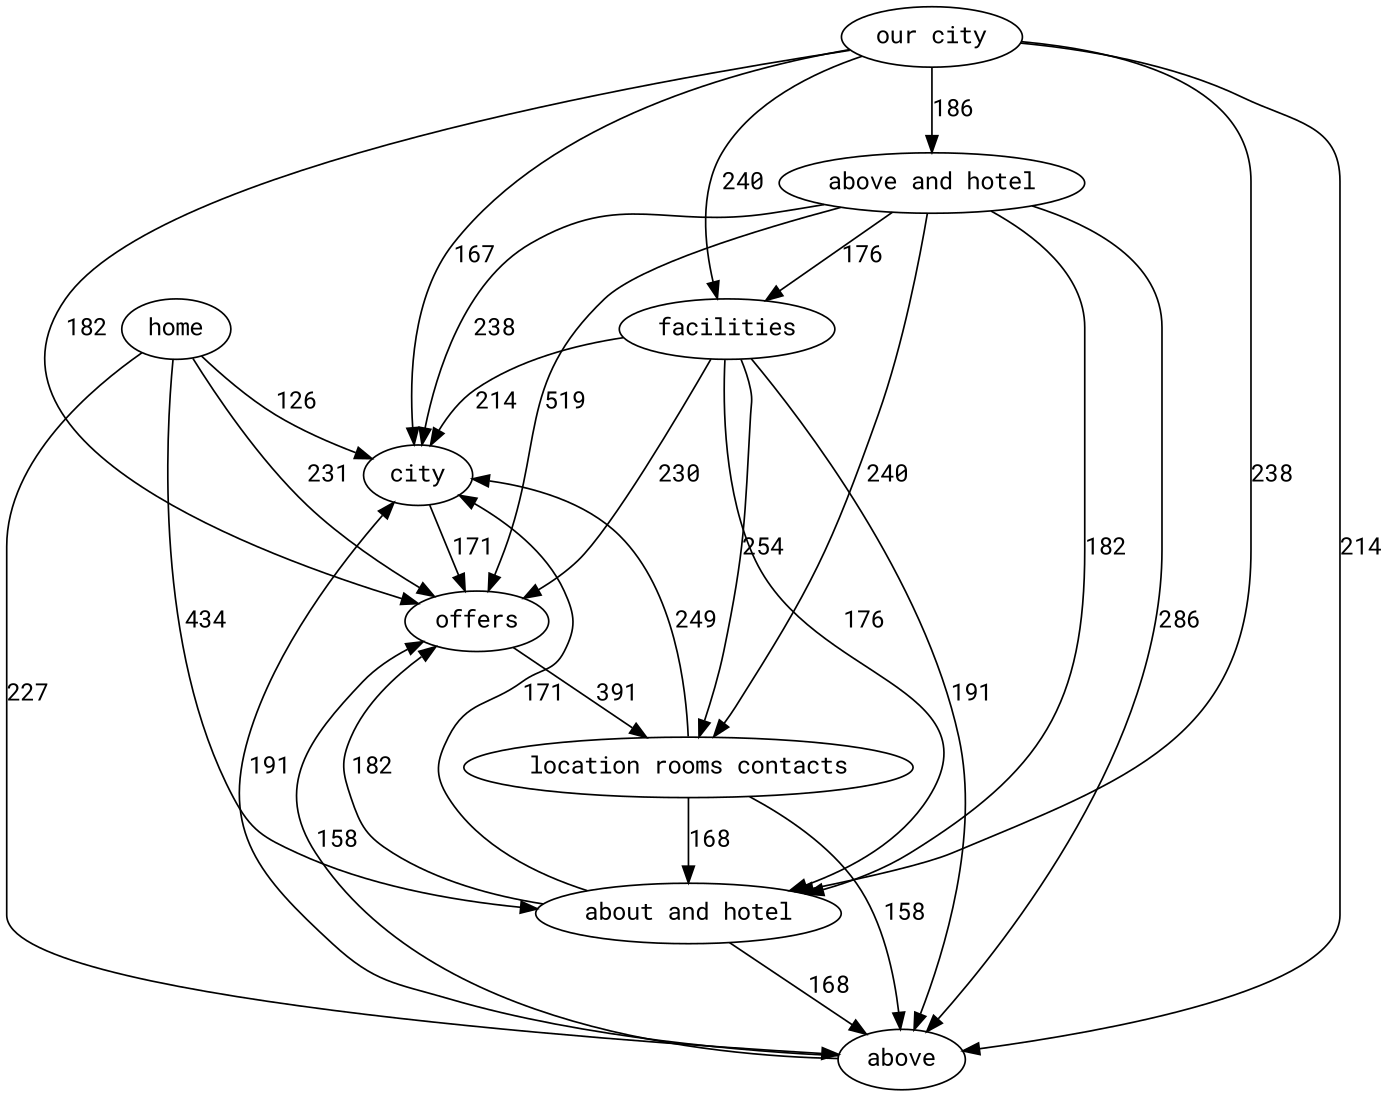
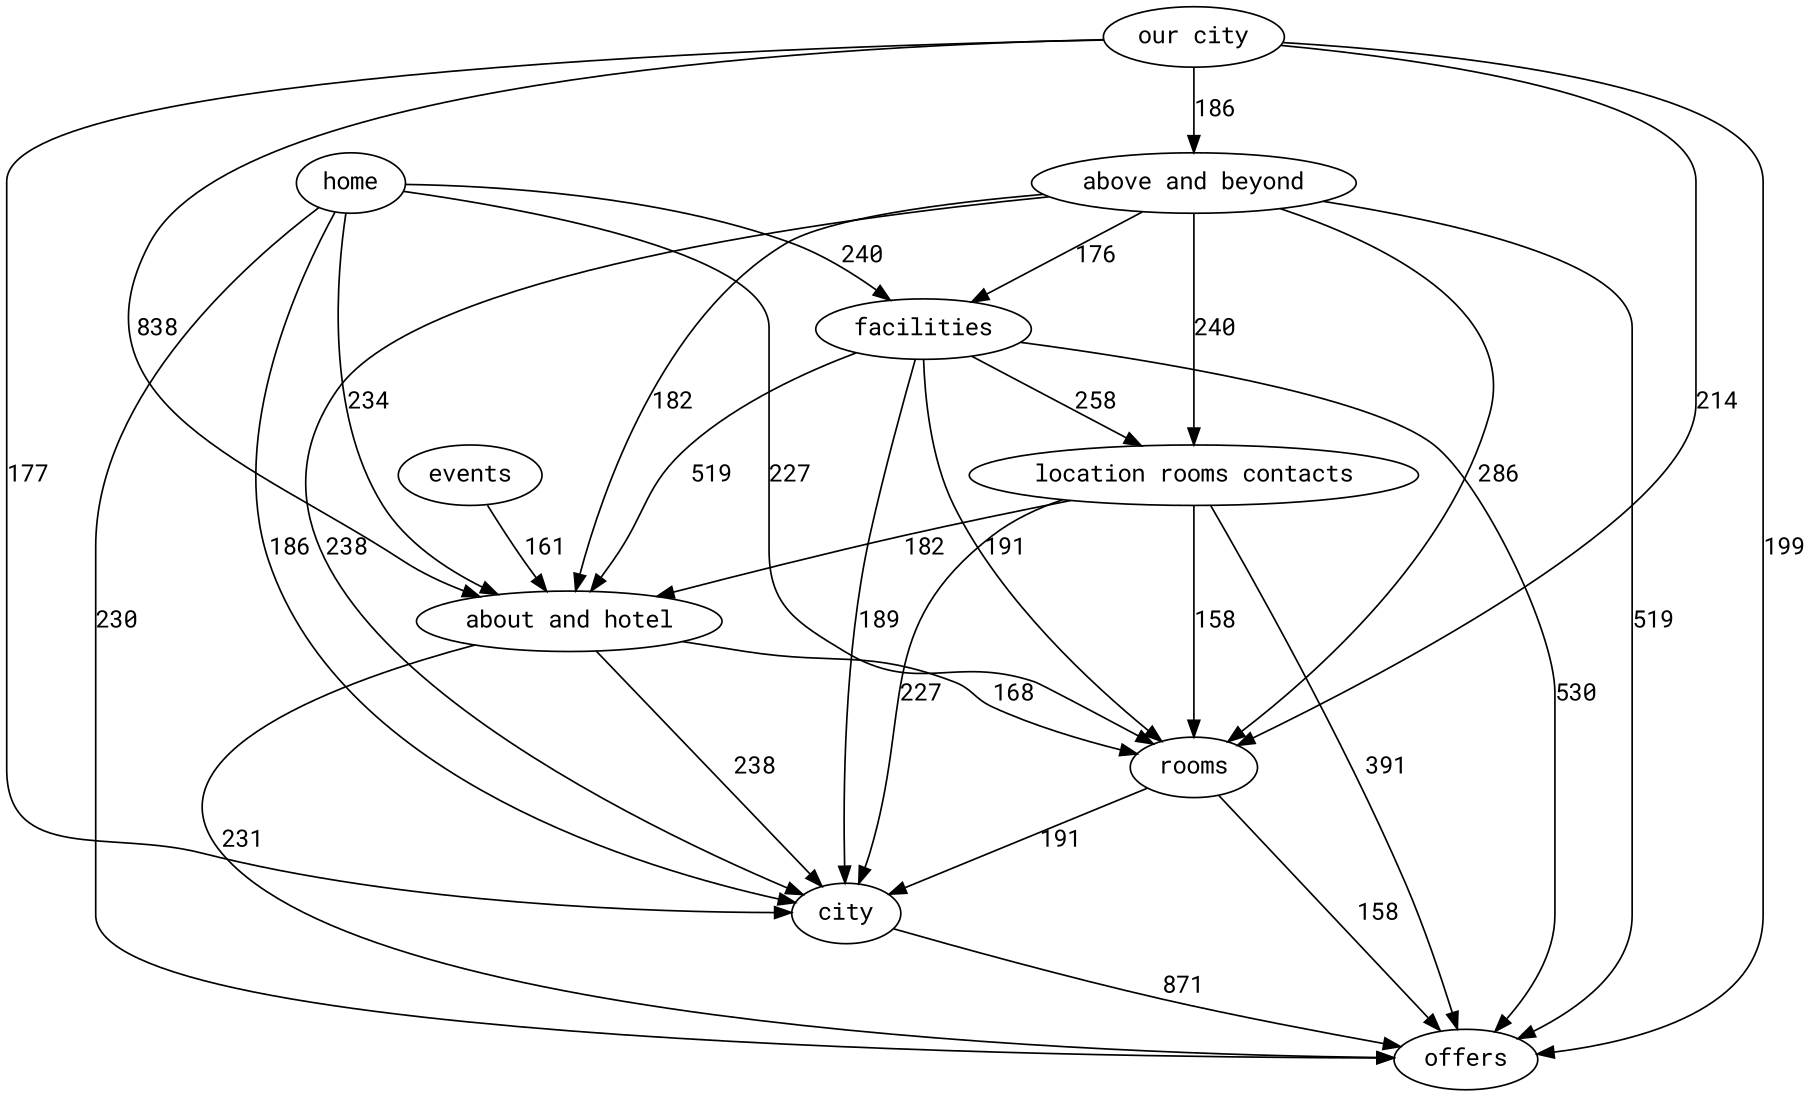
edge "our city" -> "facilities": now "home" -> "facilities"
node "above and hotel": label "above and hotel" -> "above and beyond"
edge "our city" -> "city": label "167" -> "177"
edge "our city" -> "offers": label "182" -> "199"
edge "home" -> "city": label "126" -> "186"
edge "facilities" -> "city": label "214" -> "189"
edge "home" -> "offers": label "231" -> "230"
node "events": added
edge "facilities" -> "offers": label "230" -> "530"
edge "our city" -> "about and hotel": label "238" -> "838"
edge "city" -> "offers": label "171" -> "871"
edge "facilities" -> "location rooms contacts": label "254" -> "258"
edge "home" -> "about and hotel": label "434" -> "234"
edge "location rooms contacts" -> "city": label "249" -> "227"
edge "facilities" -> "about and hotel": label "176" -> "519"
edge "offers" -> "location rooms contacts": reversed
edge "about and hotel" -> "city": label "171" -> "238"
edge "about and hotel" -> "offers": label "182" -> "231"
edge "location rooms contacts" -> "about and hotel": label "168" -> "182"
node "above": label "above" -> "rooms"
